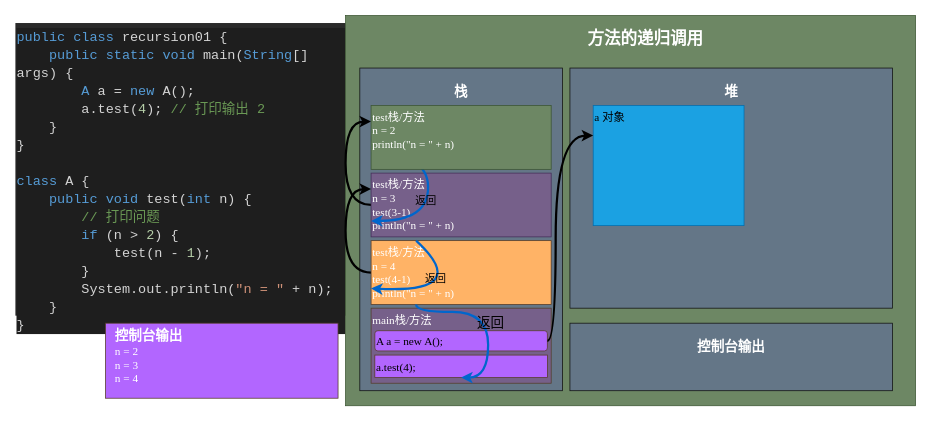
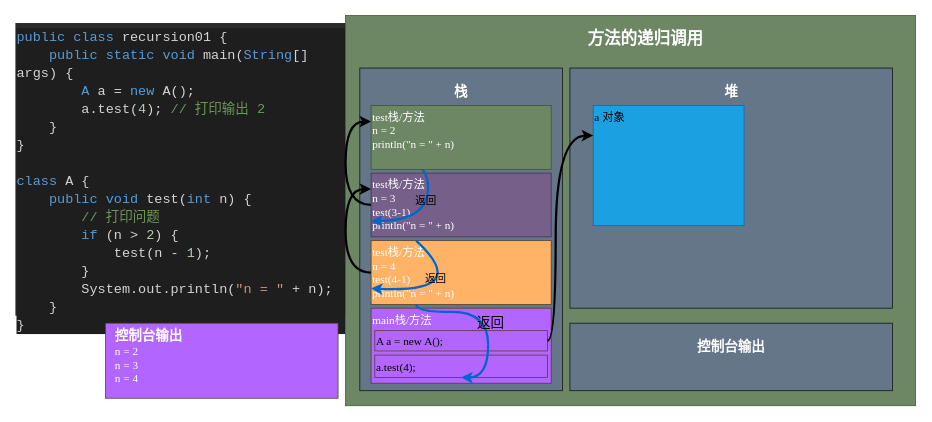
node "main栈/方法": fillcolor #76608a -> #b266ff
node "A a = new A();": shape rounded rectangle -> rectangle
